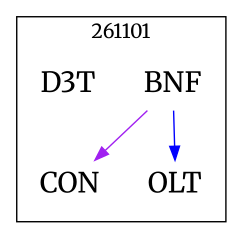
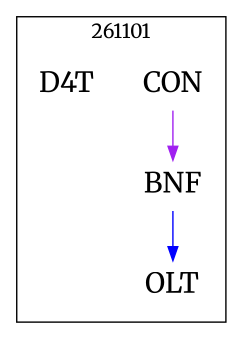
node "D3T": label "D3T" -> "D4T"
edge "BNF" -> "CON": reversed
